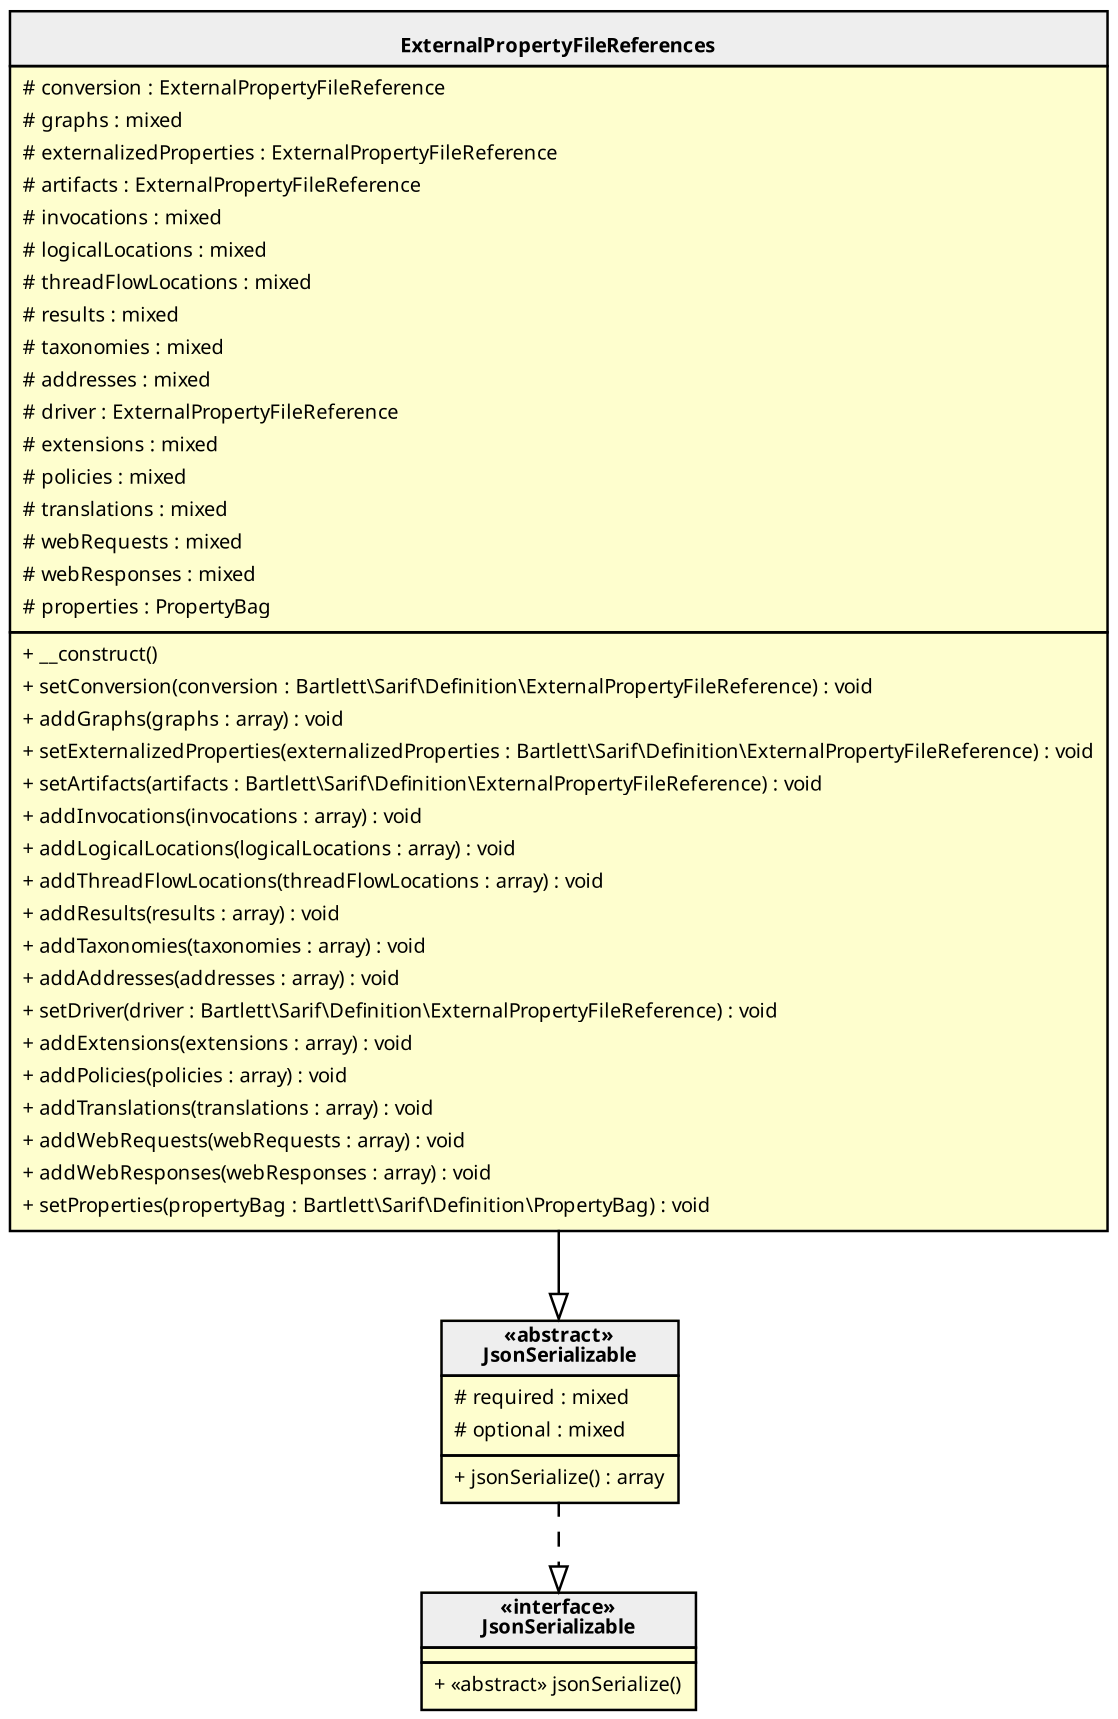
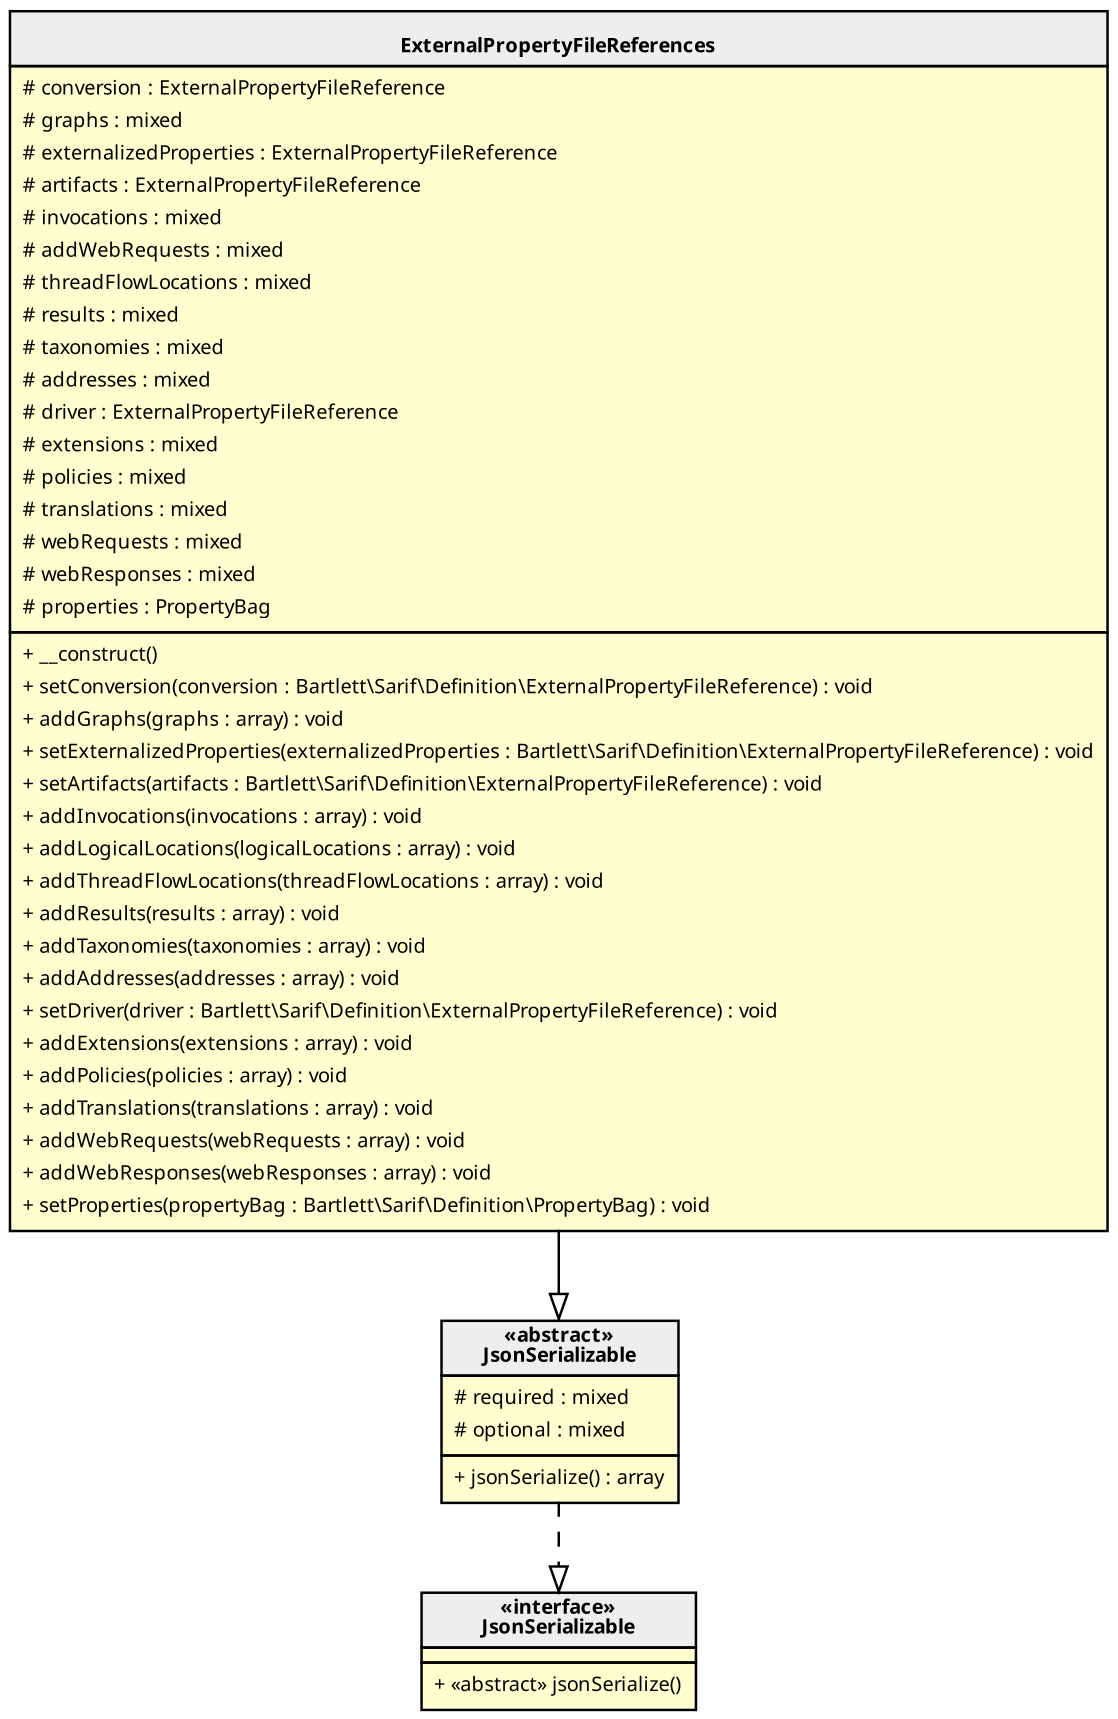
node "ExternalPropertyFileReferences": text "# logicalLocations : mixed" -> "# addWebRequests : mixed"
